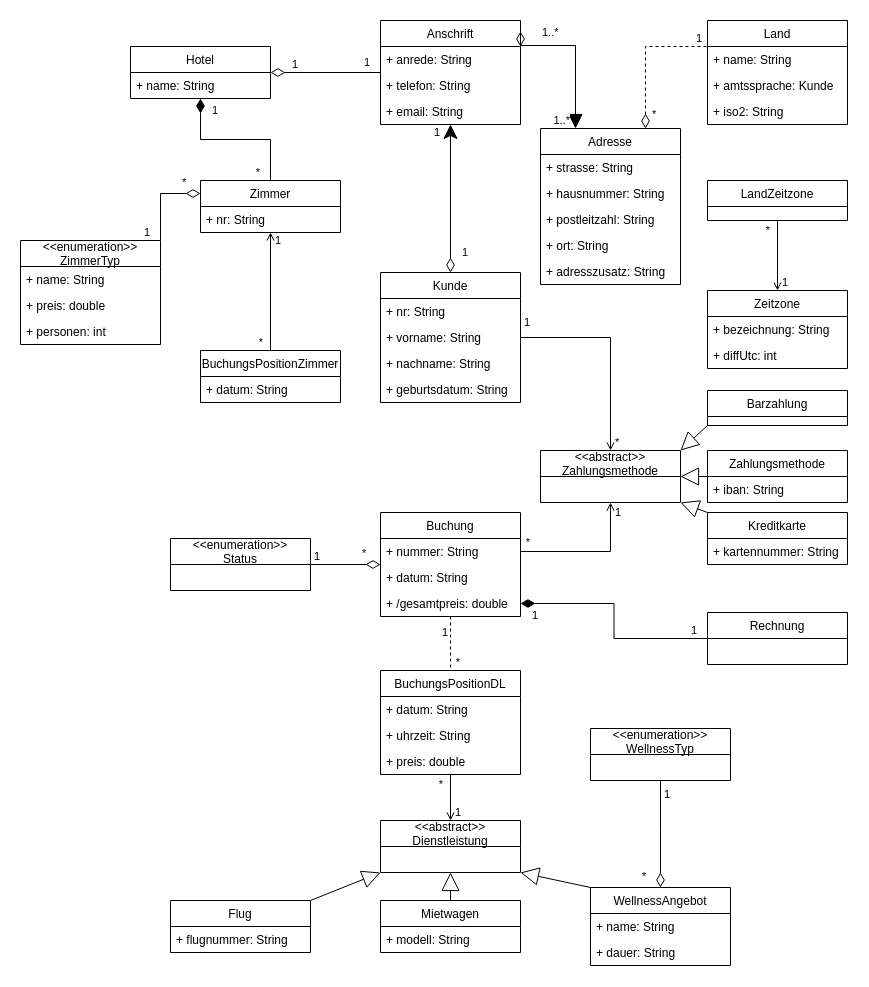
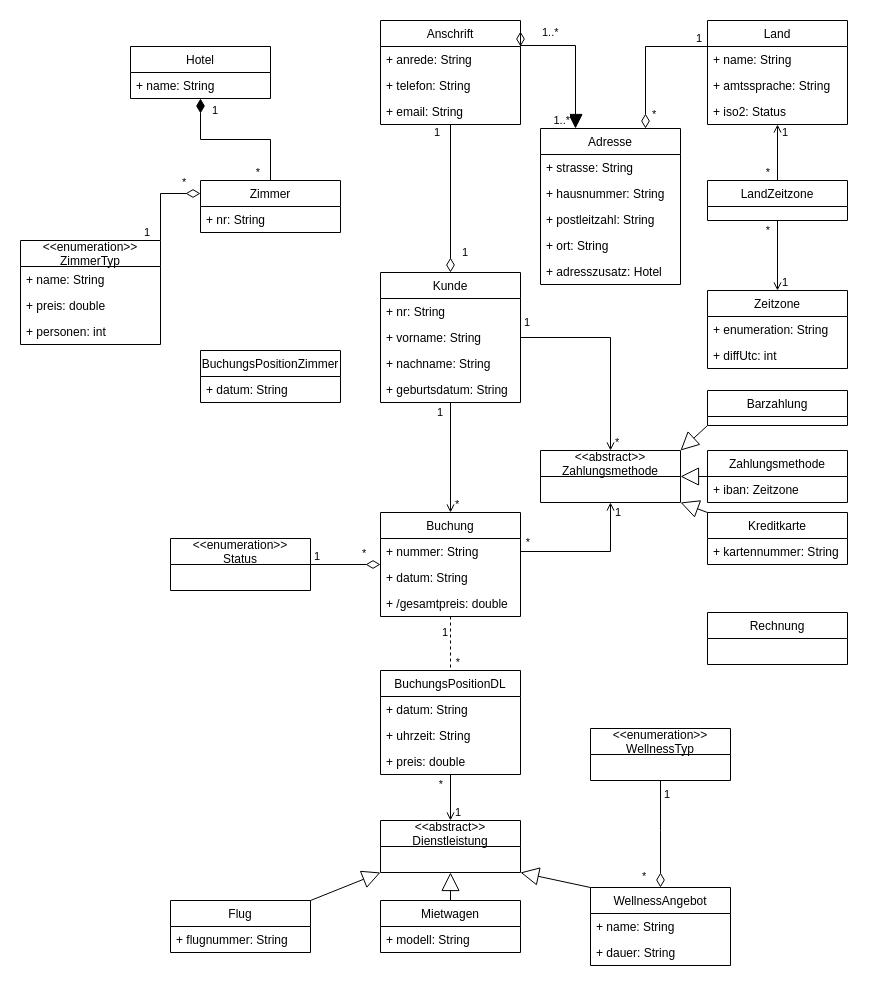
edge "Land" -> "Adresse": style dashed -> solid
edge "+ telefon: String" -> "Hotel": removed, labels "1", "1"
node "+ amtssprache: Kunde": label "+ amtssprache: Kunde" -> "+ amtssprache: String"
node "+ iso2: String": label "+ iso2: String" -> "+ iso2: Status"
edge "Anschrift" -- "Kunde": arrowhead classic -> none
edge "LandZeitzone" -> "Land": added, labels "*", "1"
node "+ adresszusatz: String": label "+ adresszusatz: String" -> "+ adresszusatz: Hotel"
edge "BuchungsPositionZimmer" -> "Zimmer": removed, labels "*", "1"
node "+ bezeichnung: String": label "+ bezeichnung: String" -> "+ enumeration: String"
edge "Kunde" -> "Buchung": added, labels "1", "*"
node "+ iban: String": label "+ iban: String" -> "+ iban: Zeitzone"
edge "Rechnung" -> "+ /gesamtpreis: double": removed, labels "1", "1"
